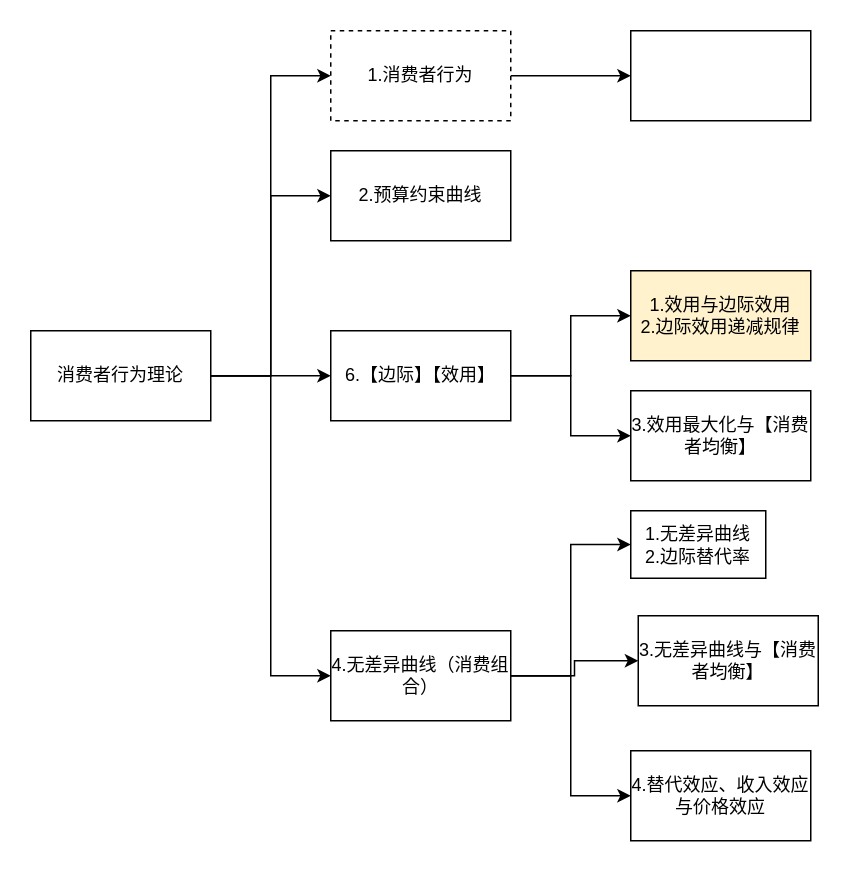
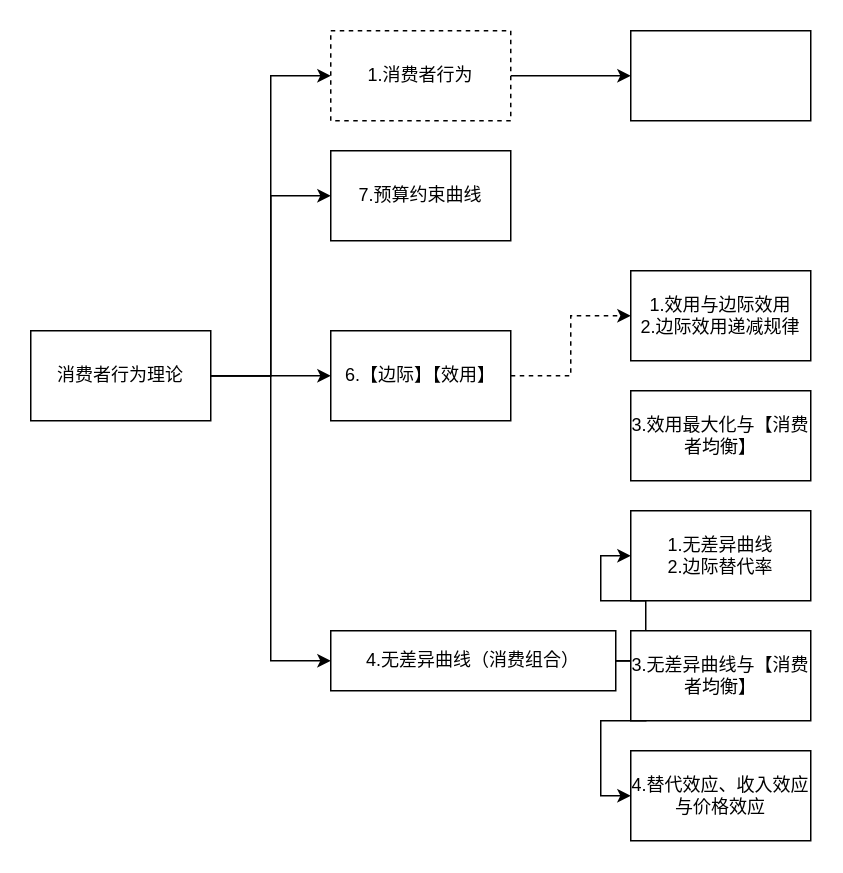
node "2.预算约束曲线": label "2.预算约束曲线" -> "7.预算约束曲线"
node "1.效用与边际效用 2.边际效用递减规律": fillcolor #fff2cc -> #ffffff
edge "6.【边际】【效用】" -> "1.效用与边际效用 2.边际效用递减规律": style solid -> dashed
edge "6.【边际】【效用】" -> "3.效用最大化与【消费者均衡】": removed
node "1.无差异曲线 2.边际替代率": size 135x68 -> 180x90
node "3.无差异曲线与【消费者均衡】": moved (728, 661) -> (721, 676)
node "4.无差异曲线（消费组合）": size 180x90 -> 285x60
